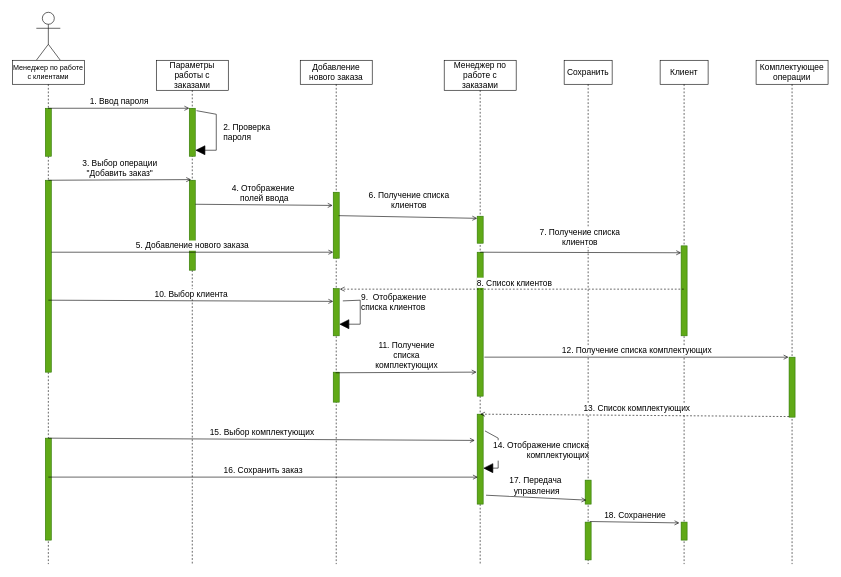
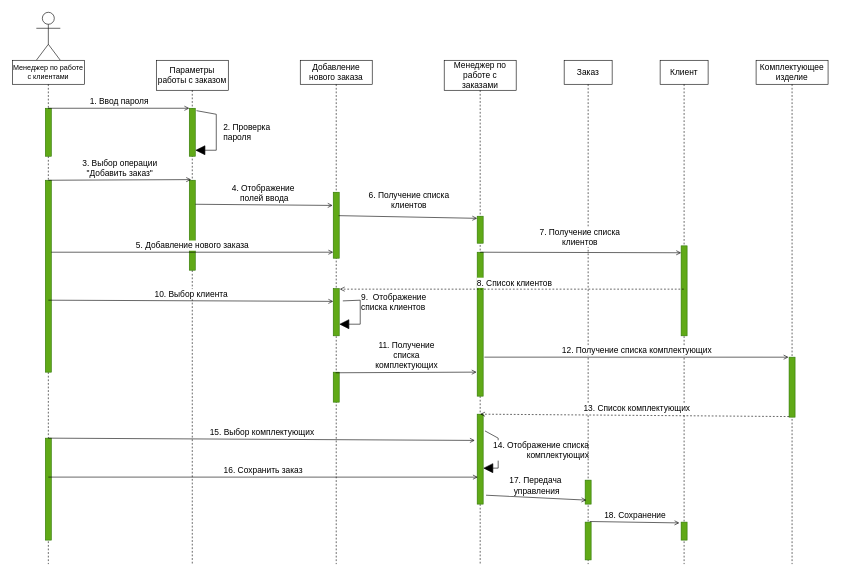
node "Сохранить": label "Сохранить" -> "Заказ"
node "Комплектующее операции": label "Комплектующее операции" -> "Комплектующее изделие"
node "Параметры работы с заказами": label "Параметры работы с заказами" -> "Параметры работы с заказом"
